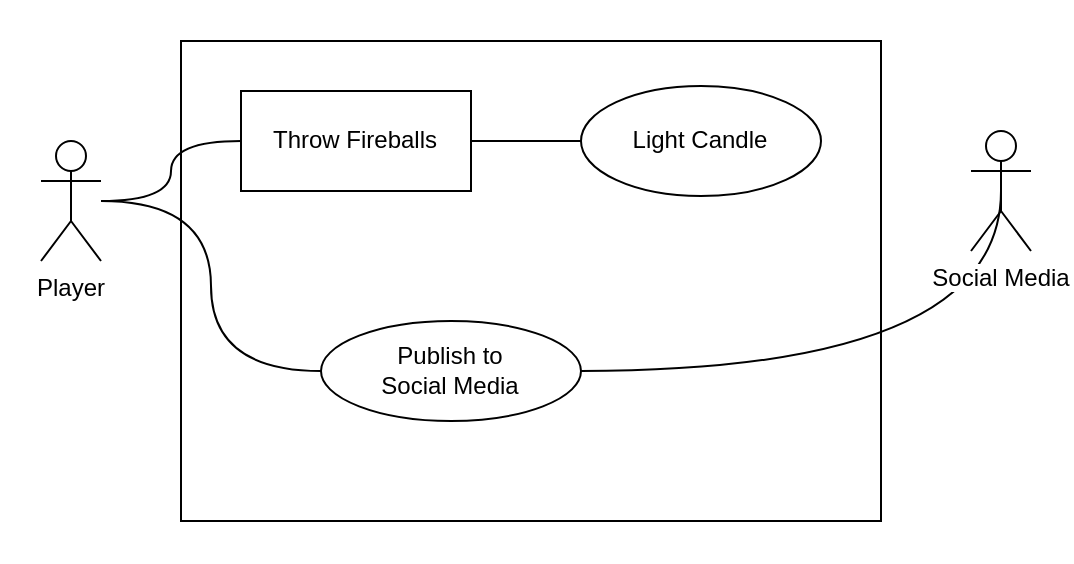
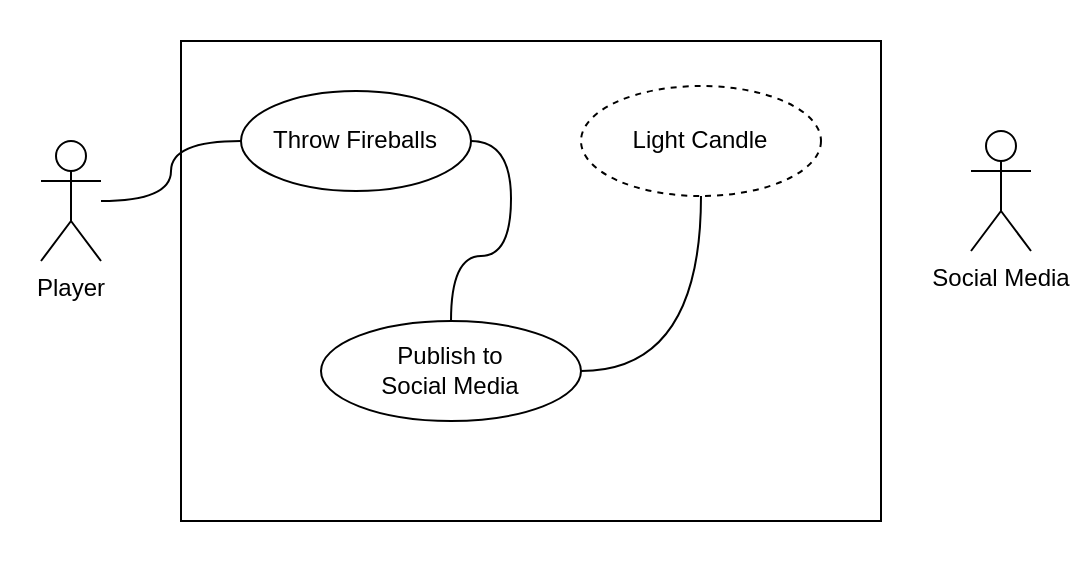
node "Throw Fireballs": shape rectangle -> ellipse
edge "Throw Fireballs" -- "Light Candle": now "Throw Fireballs" -- "Publish to Social Media"
node "Light Candle": style solid -> dashed
edge "Player" -- "Publish to Social Media": removed
edge "Social Media" -- "Publish to Social Media": now "Light Candle" -- "Publish to Social Media"
